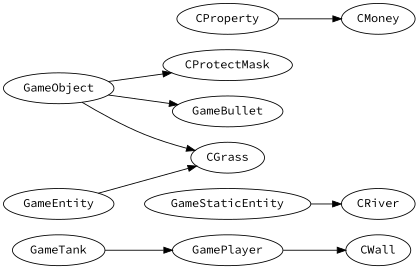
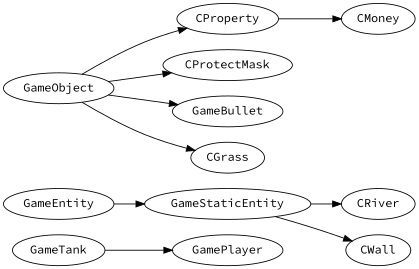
edge "GameObject" -> "CProperty": added
edge "GameEntity" -> "CGrass": now "GameEntity" -> "GameStaticEntity"
edge "GamePlayer" -> "CWall": now "GameStaticEntity" -> "CWall"
